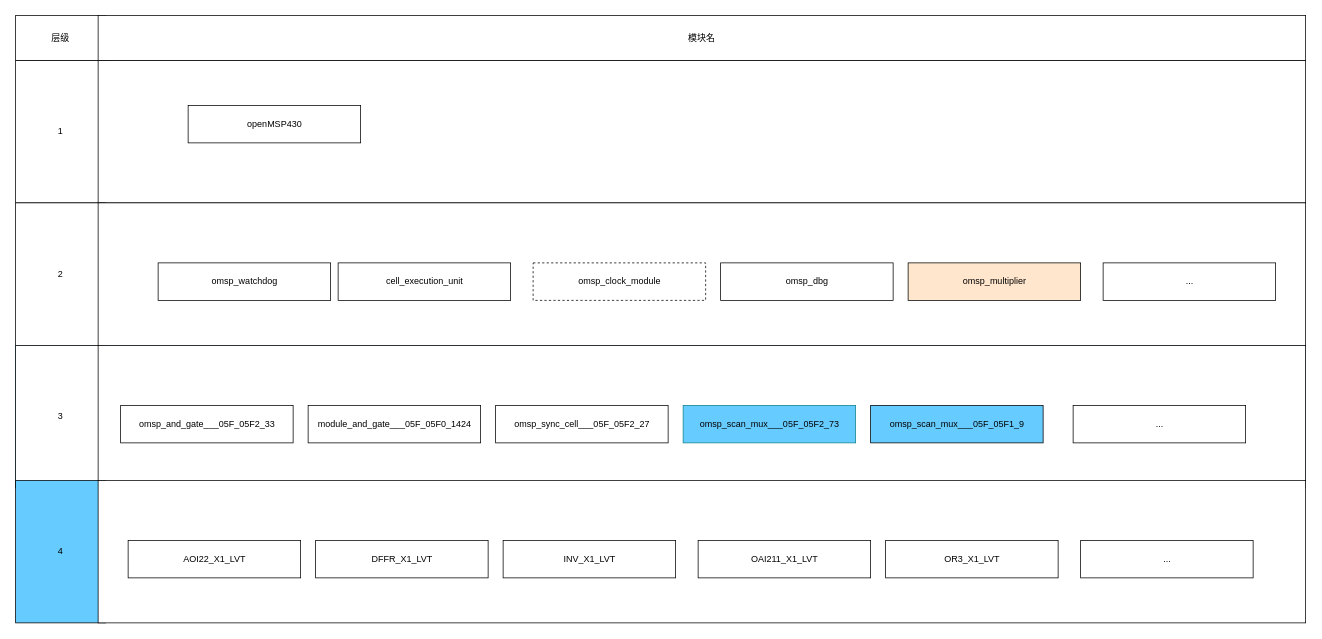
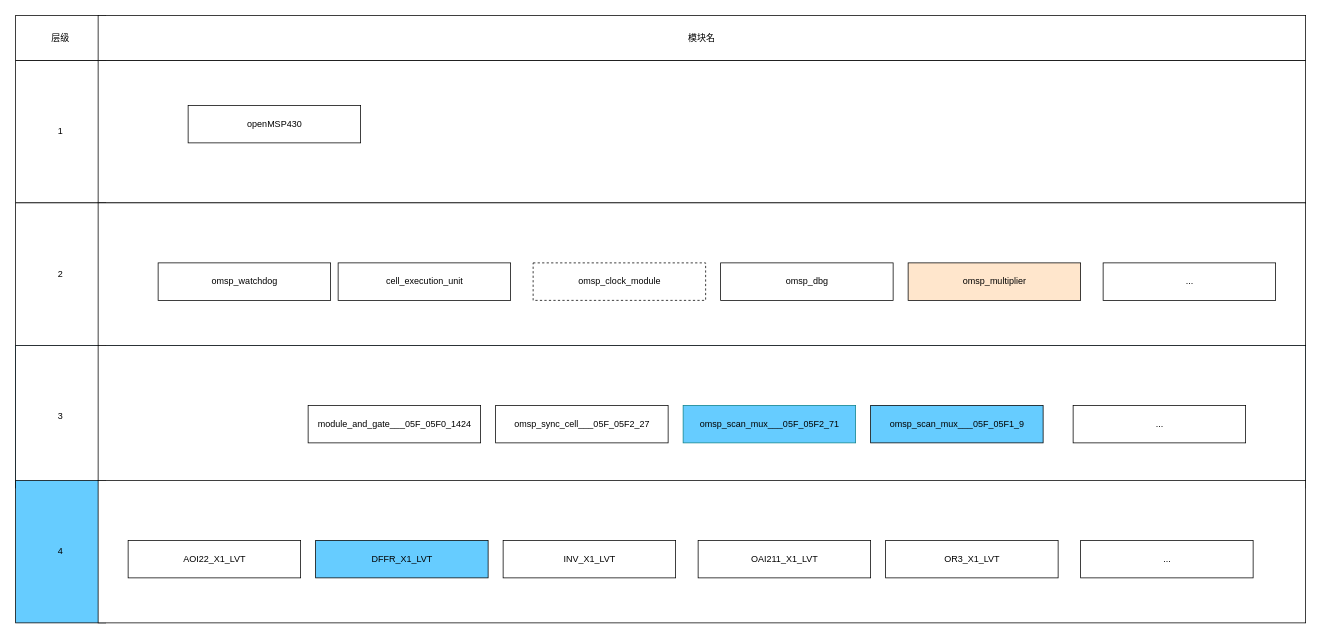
node "omsp_and_gate___05F_05F2_33": removed
node "omsp_scan_mux___05F_05F2_73": label "omsp_scan_mux___05F_05F2_73" -> "omsp_scan_mux___05F_05F2_71"
node "DFFR_X1_LVT": fillcolor #ffffff -> #66ccff
